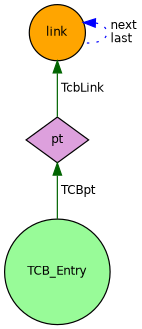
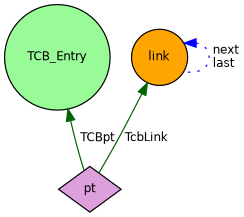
edge "TCB_Entry" -> "pt": reversed
